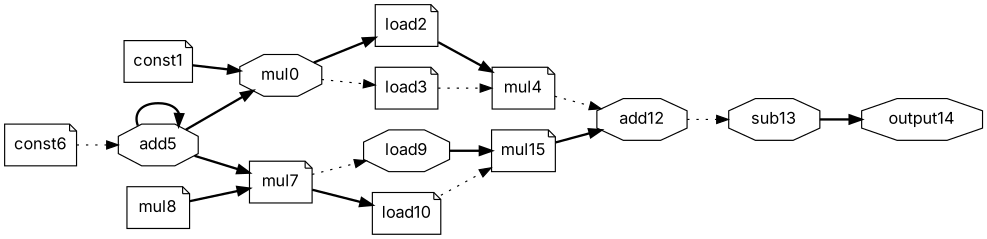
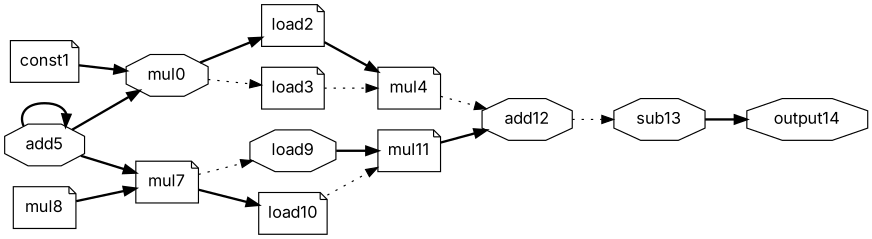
node "const6": removed
node "mul15": label "mul15" -> "mul11"
